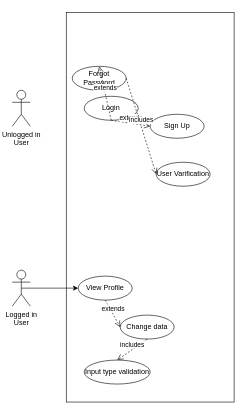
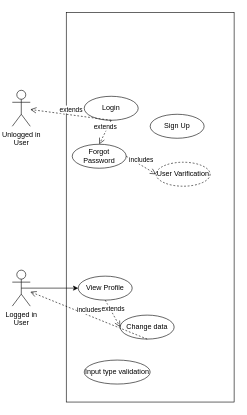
node "Forgot Password": moved (99, 78) -> (99, 156)
edge "Login" -> "Sign Up": now "Login" -> "Unlogged in User"
node "User Varification": style solid -> dashed
edge "Change data" -> "Input type validation": now "Change data" -> "Logged in User"
